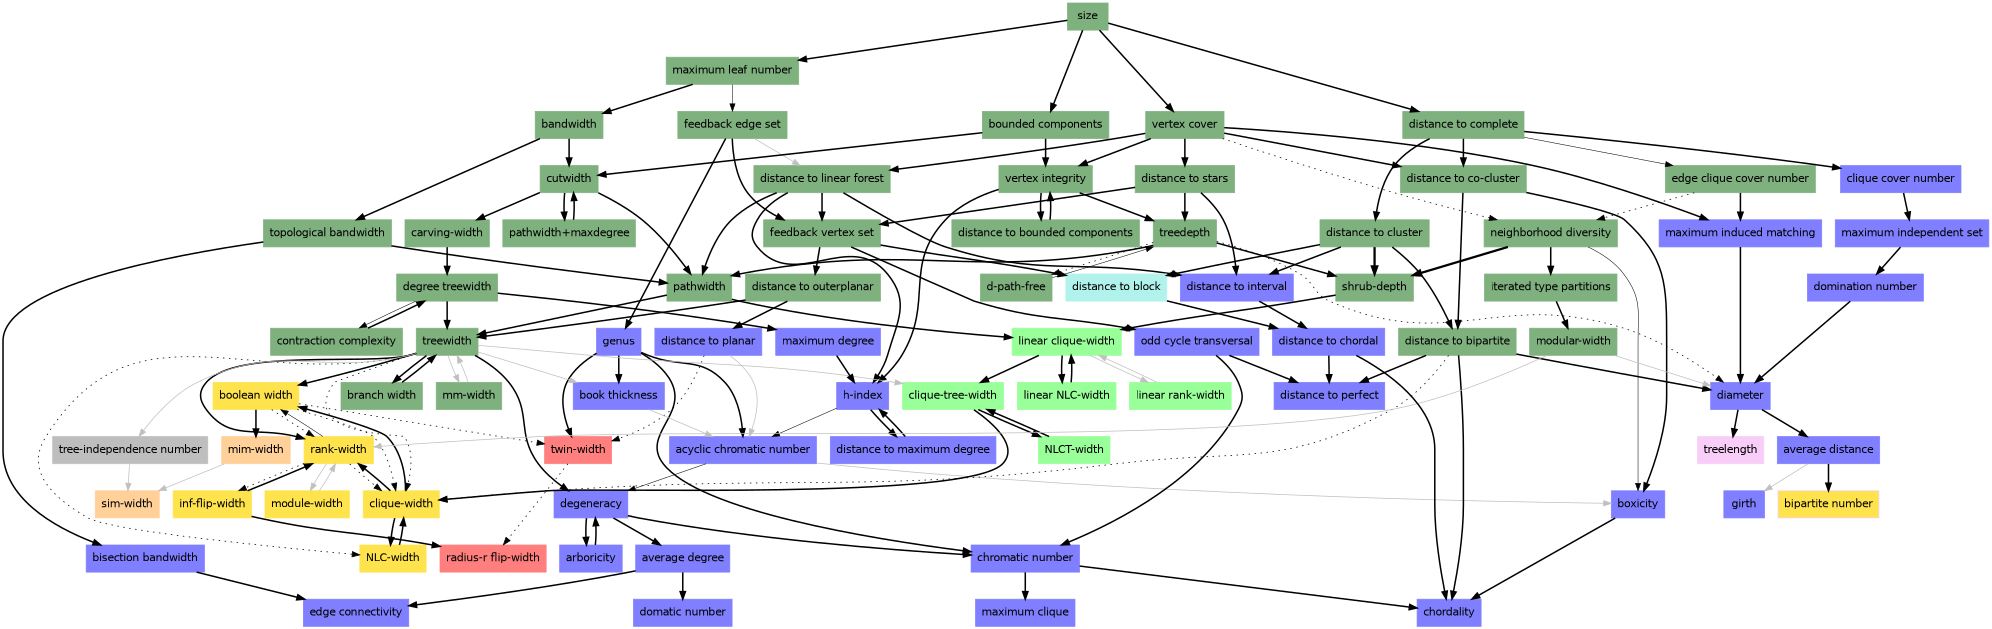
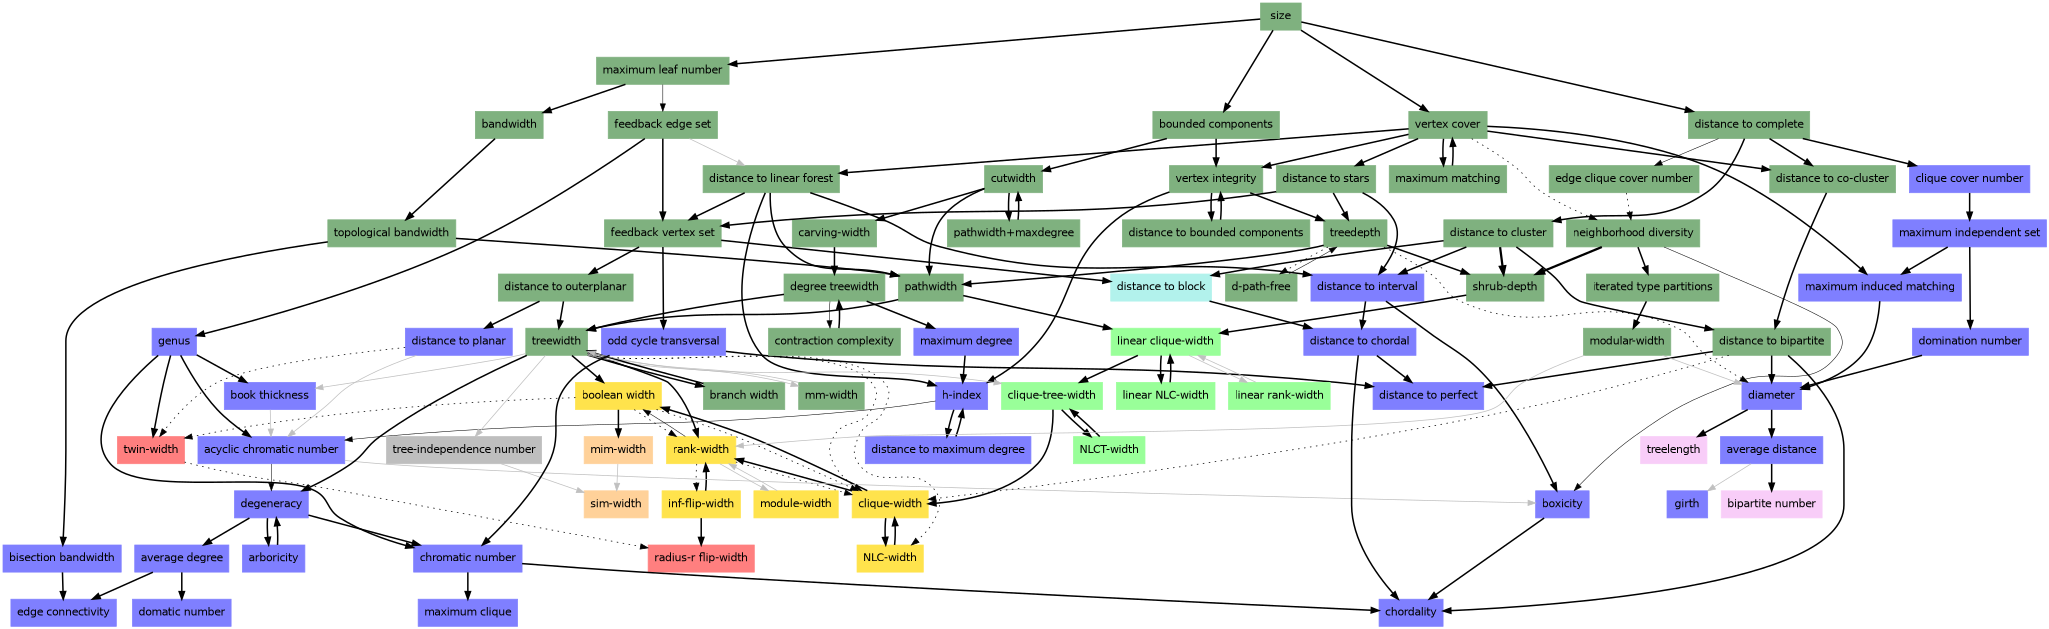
edge "bandwidth" -> "cutwidth": removed
node "maximum matching": added
edge "edge clique cover number" -> "maximum induced matching": now "maximum independent set" -> "maximum induced matching"
edge "distance to co-cluster" -> "boxicity": now "distance to interval" -> "boxicity"
node "bipartite number": fillcolor #ffe34c -> #f8cdf8
